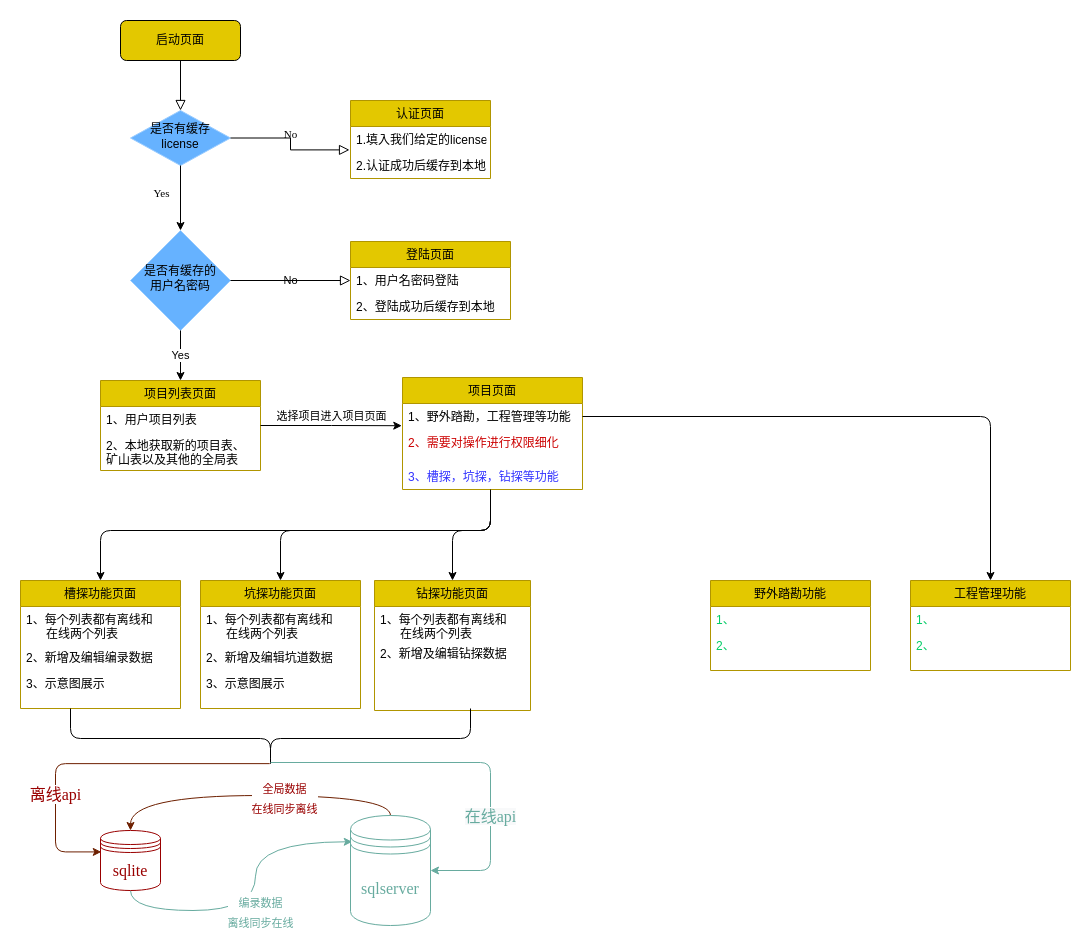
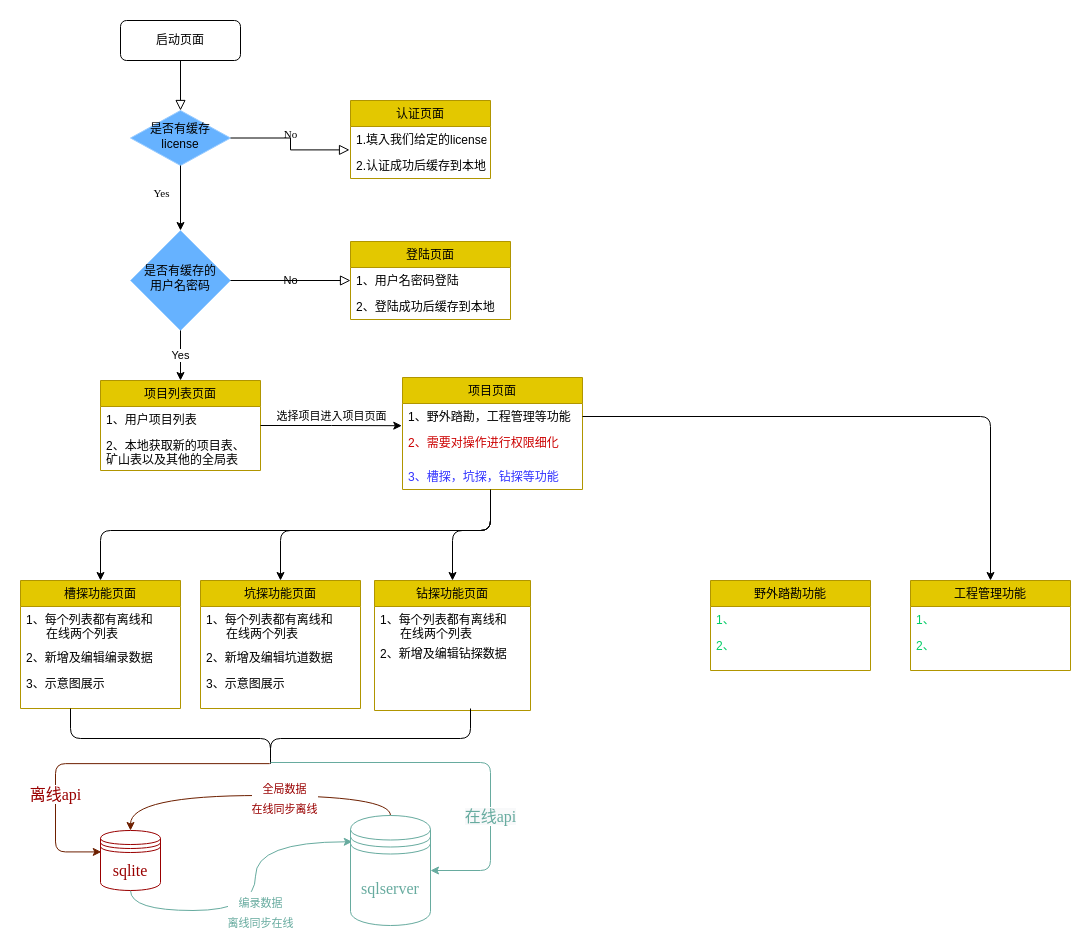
node "启动页面": fillcolor #e3c800 -> #ffffff
